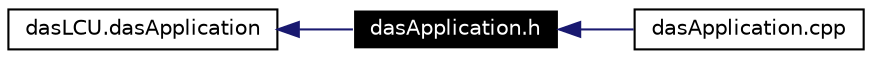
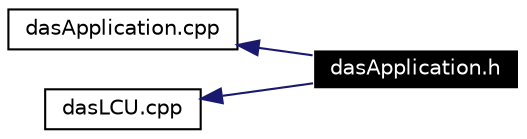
node "dasLCU.dasApplication": label "dasLCU.dasApplication" -> "dasLCU.cpp"
edge "dasApplication.cpp" -> "dasApplication.h": reversed
